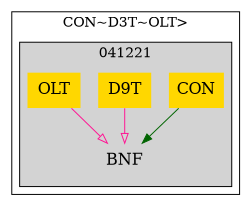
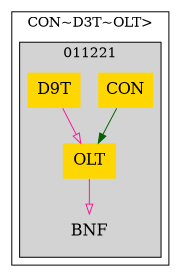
cluster "041221": label "041221" -> "011221"
edge "D9T" -> "BNF": now "D9T" -> "OLT"
edge "CON" -> "BNF": now "CON" -> "OLT"
